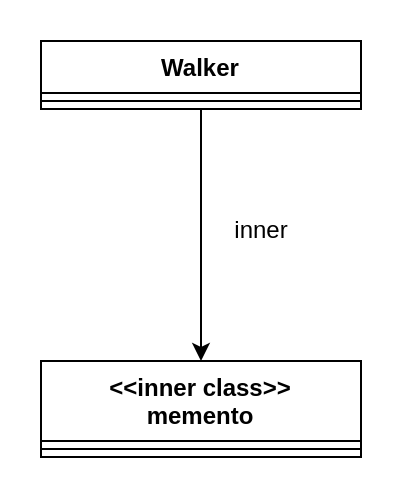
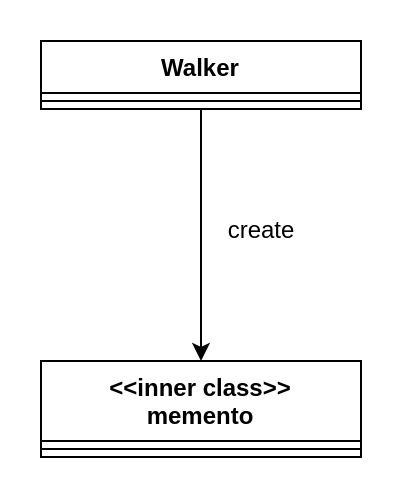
node "inner": label "inner" -> "create"
